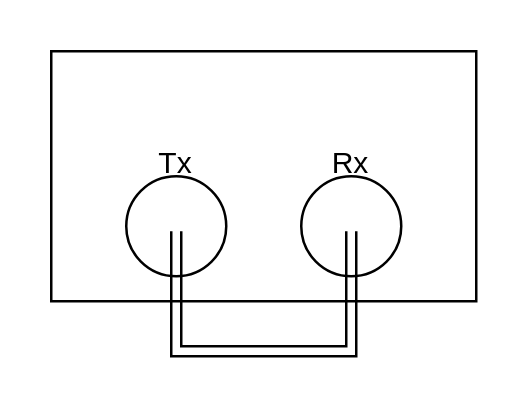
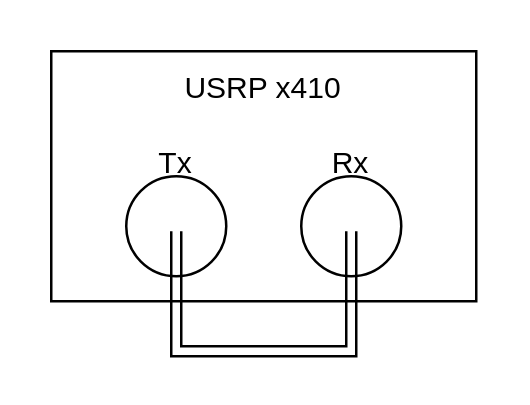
node "USRP x410": added
